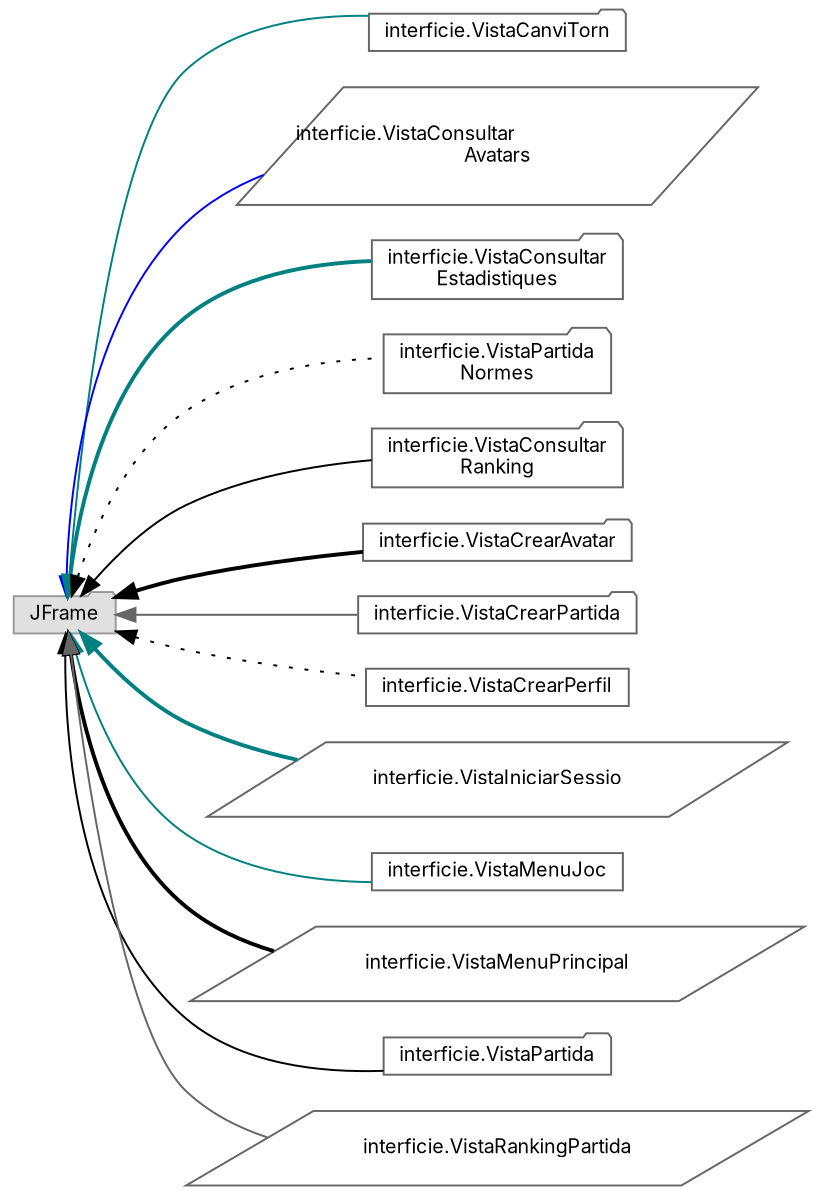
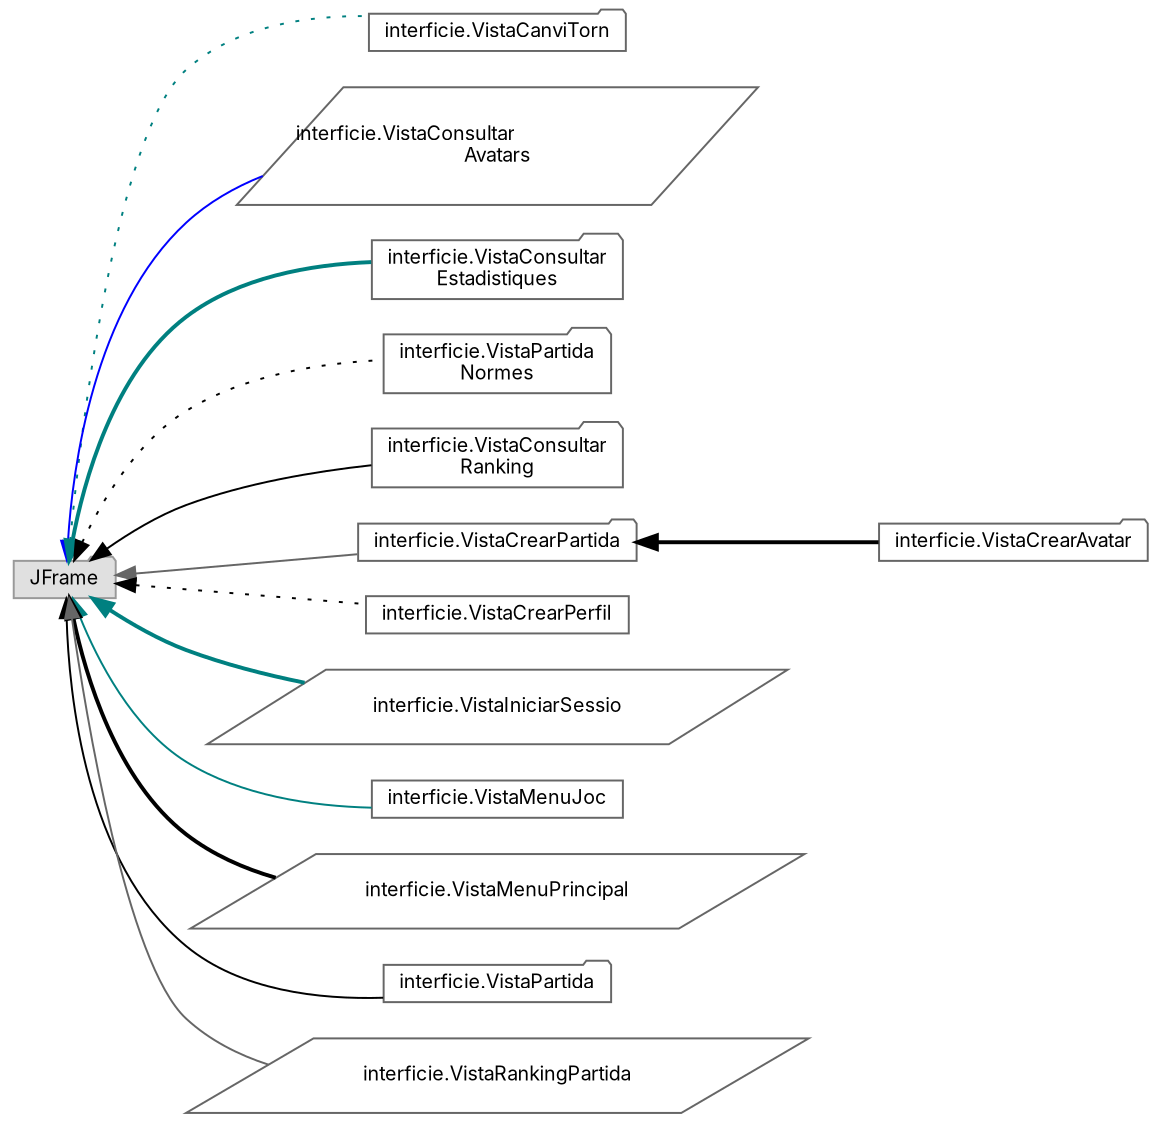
edge "interficie.VistaCanviTorn" -> "JFrame": style solid -> dotted
edge "interficie.VistaCrearAvatar" -> "JFrame": now "interficie.VistaCrearAvatar" -> "interficie.VistaCrearPartida"
